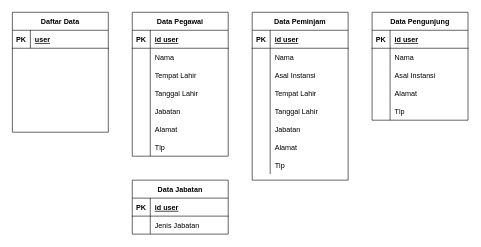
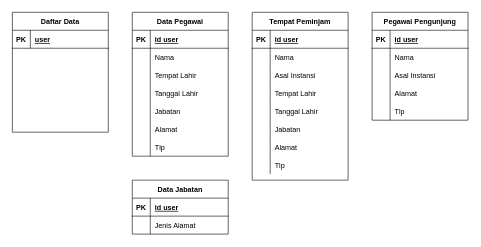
node "Data Peminjam": label "Data Peminjam" -> "Tempat Peminjam"
node "Data Pengunjung": label "Data Pengunjung" -> "Pegawai Pengunjung"
node "Jenis Jabatan": label "Jenis Jabatan" -> "Jenis Alamat"
